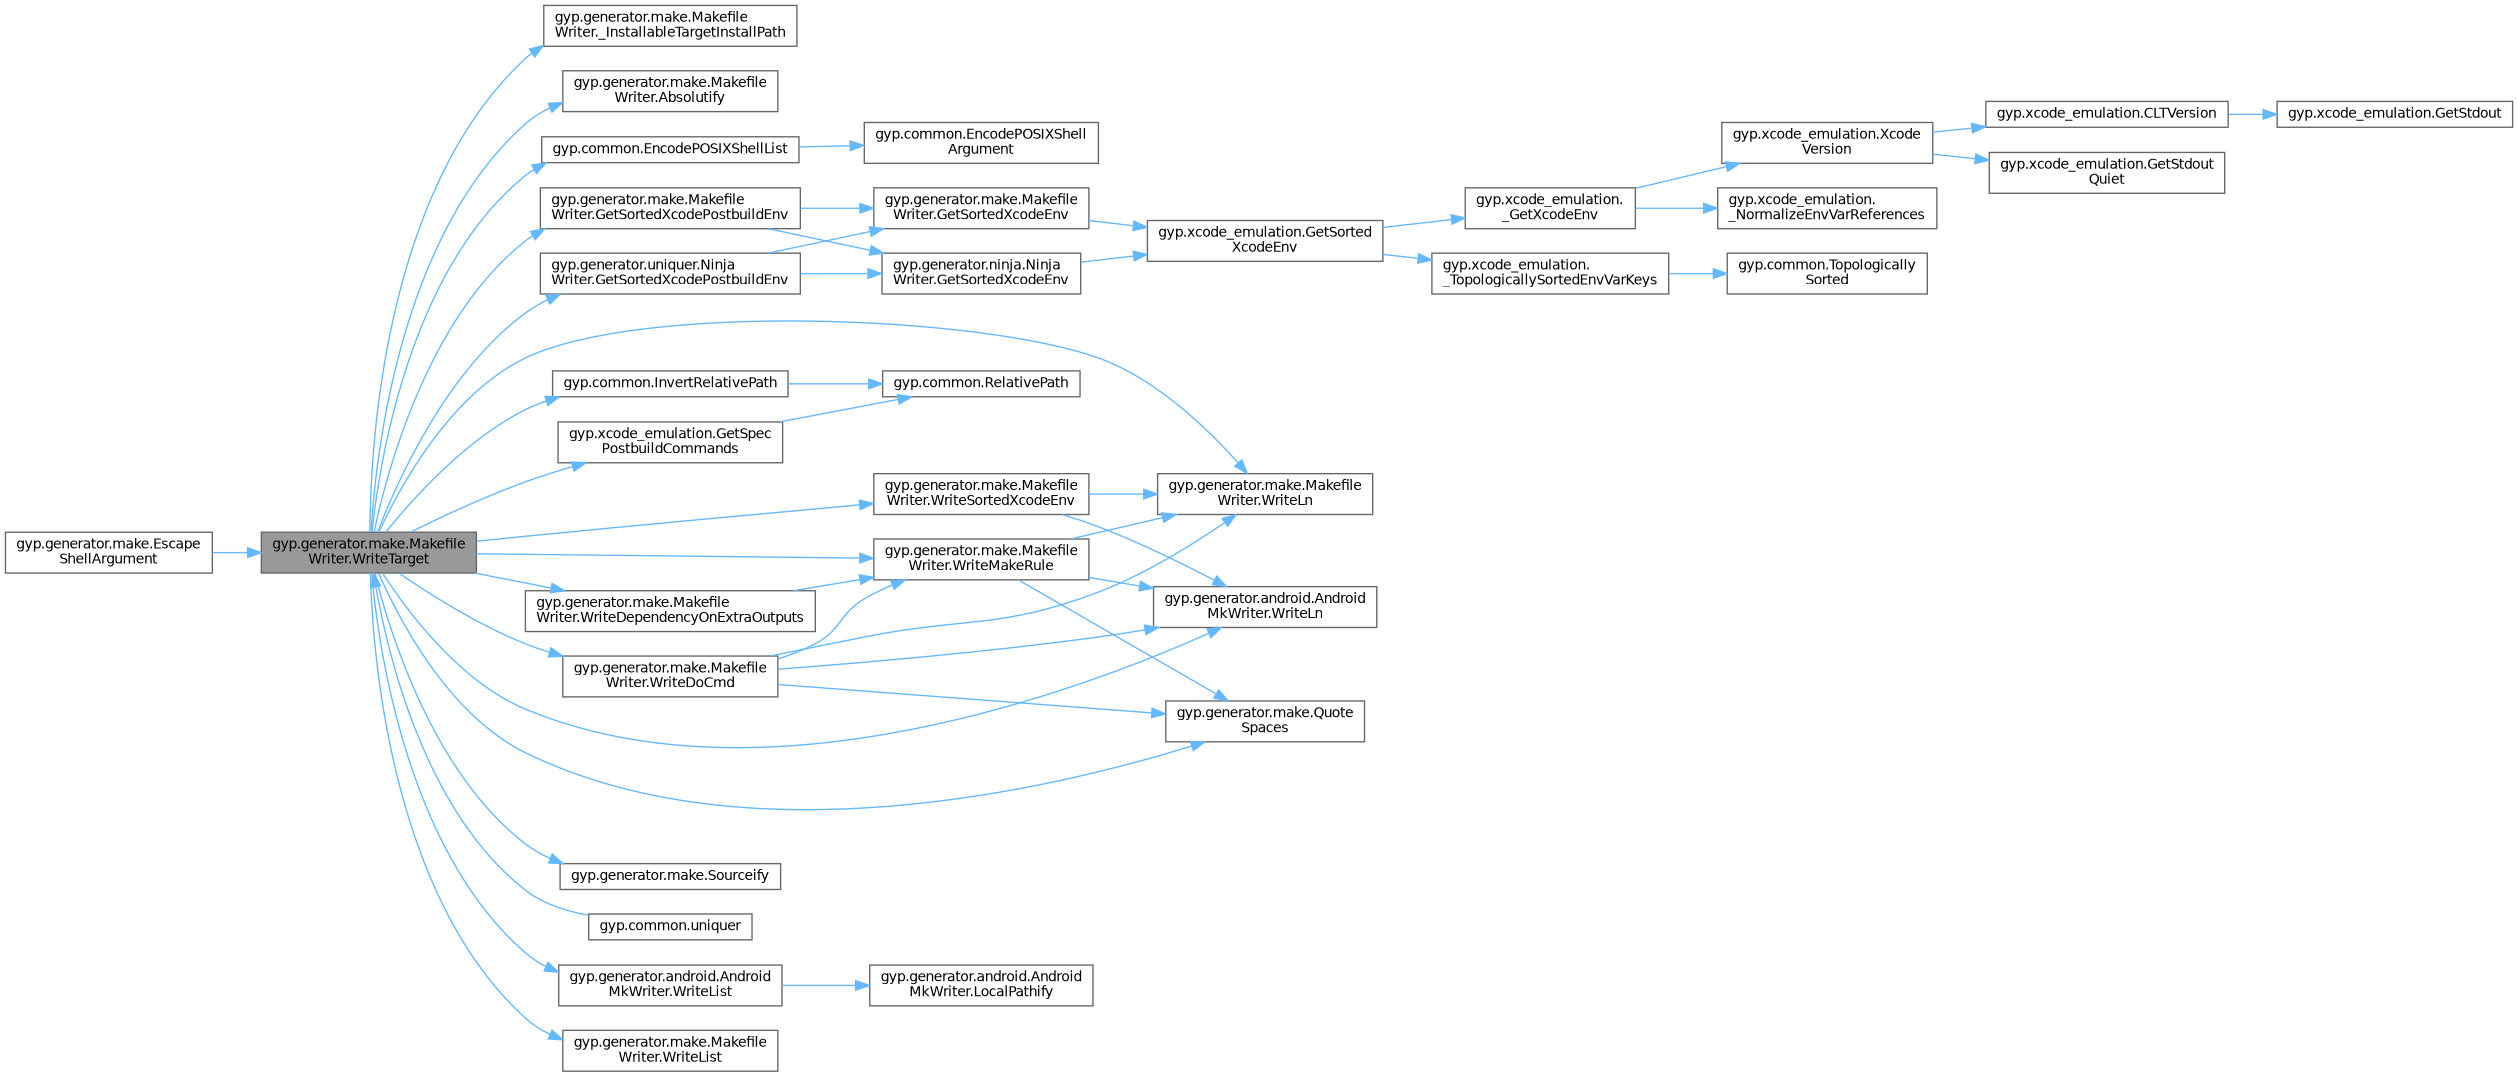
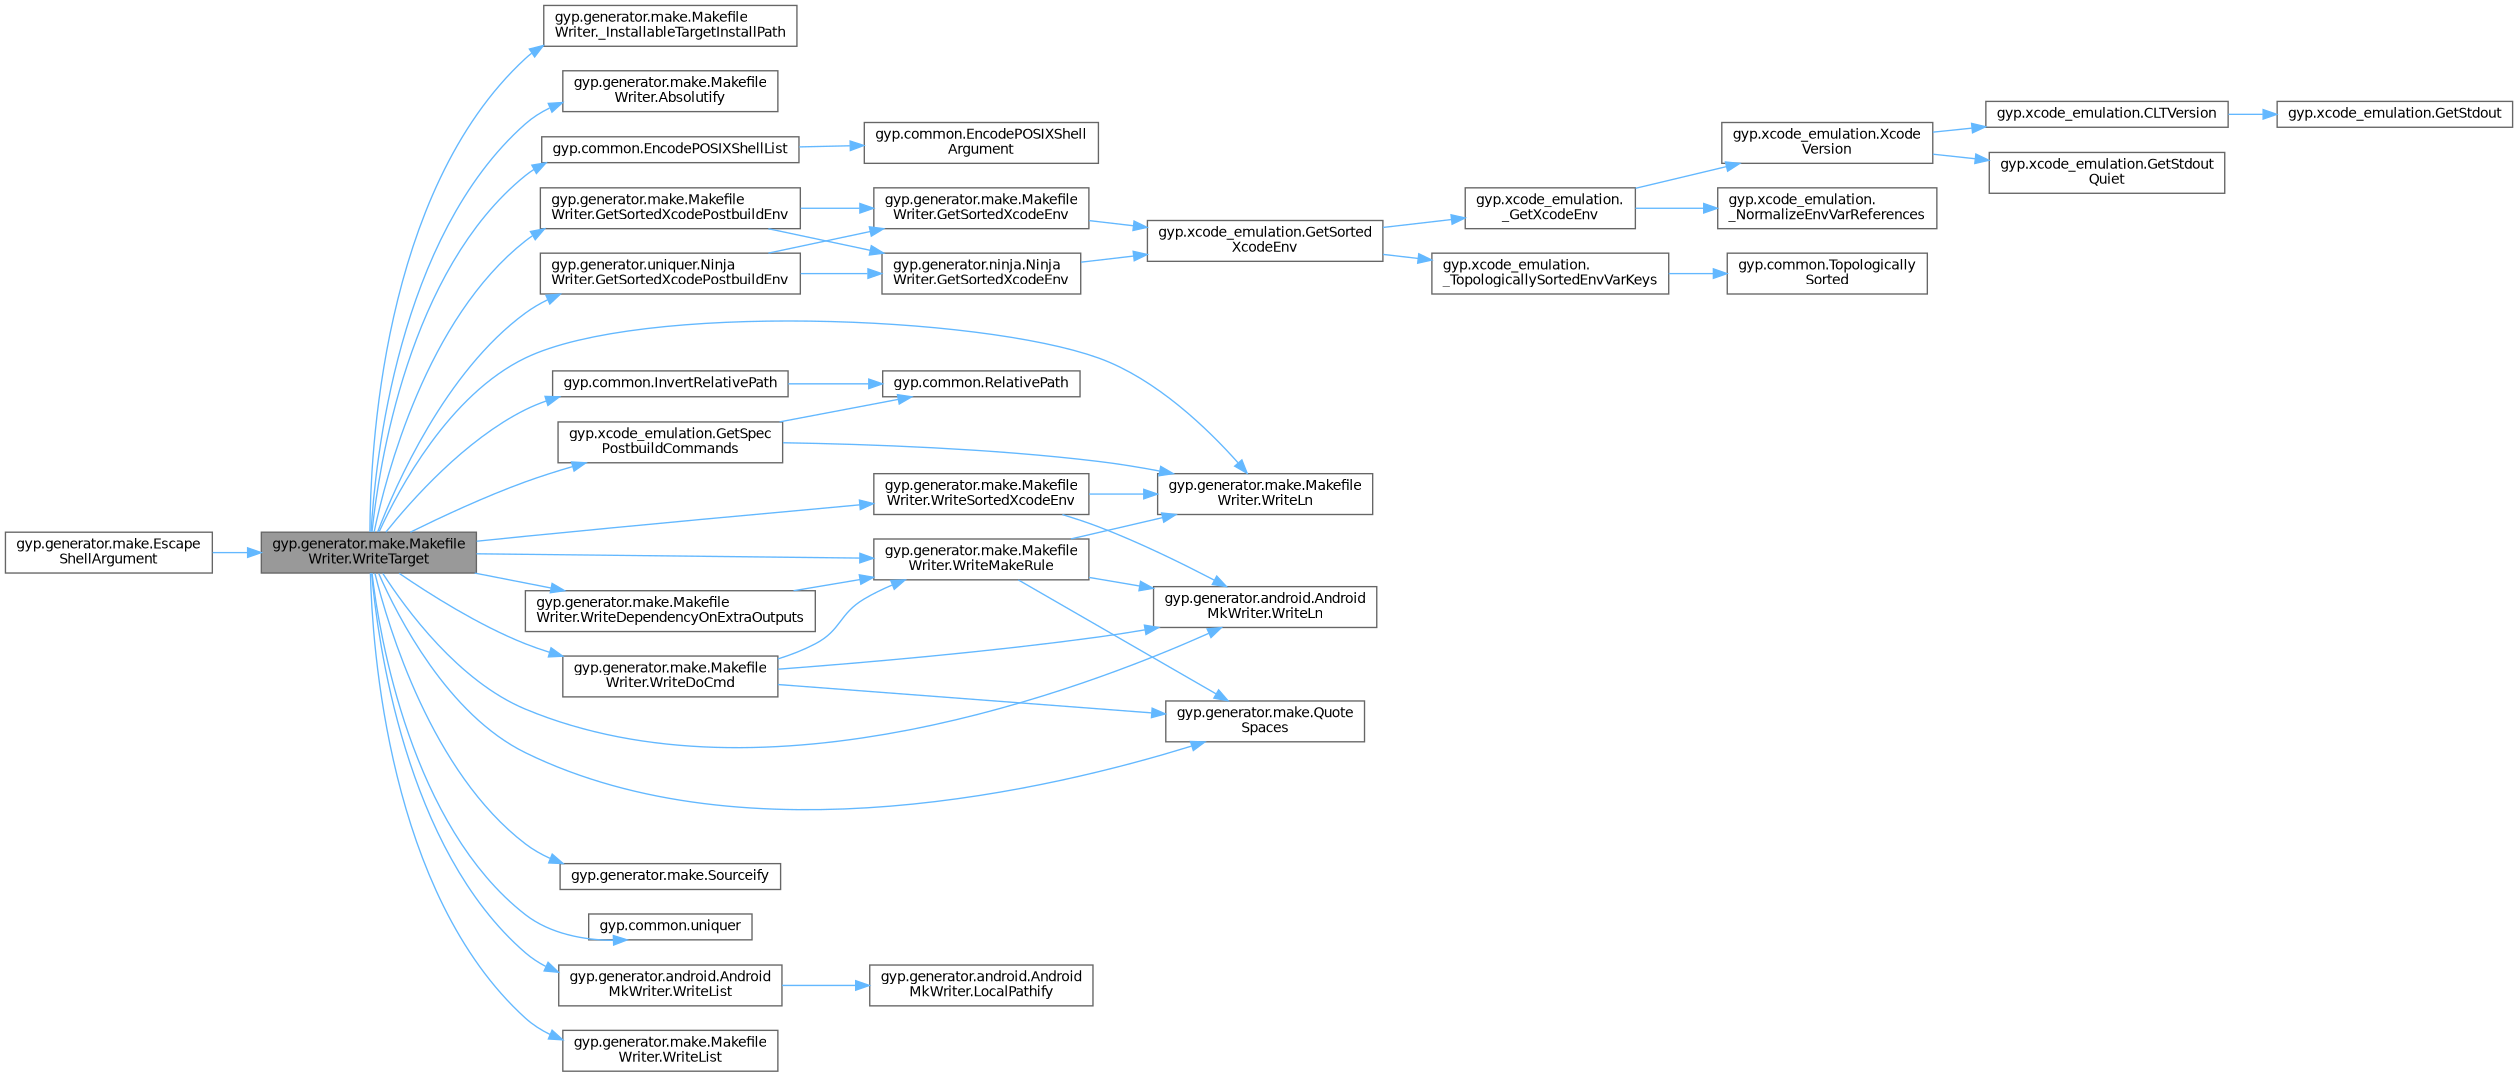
edge "gyp.generator.make.Makefile Writer.WriteDoCmd" -> "gyp.generator.make.Makefile Writer.WriteLn": now "gyp.xcode_emulation.GetSpec PostbuildCommands" -> "gyp.generator.make.Makefile Writer.WriteLn"
edge "gyp.common.uniquer" -> "gyp.generator.make.Makefile Writer.WriteTarget": reversed
